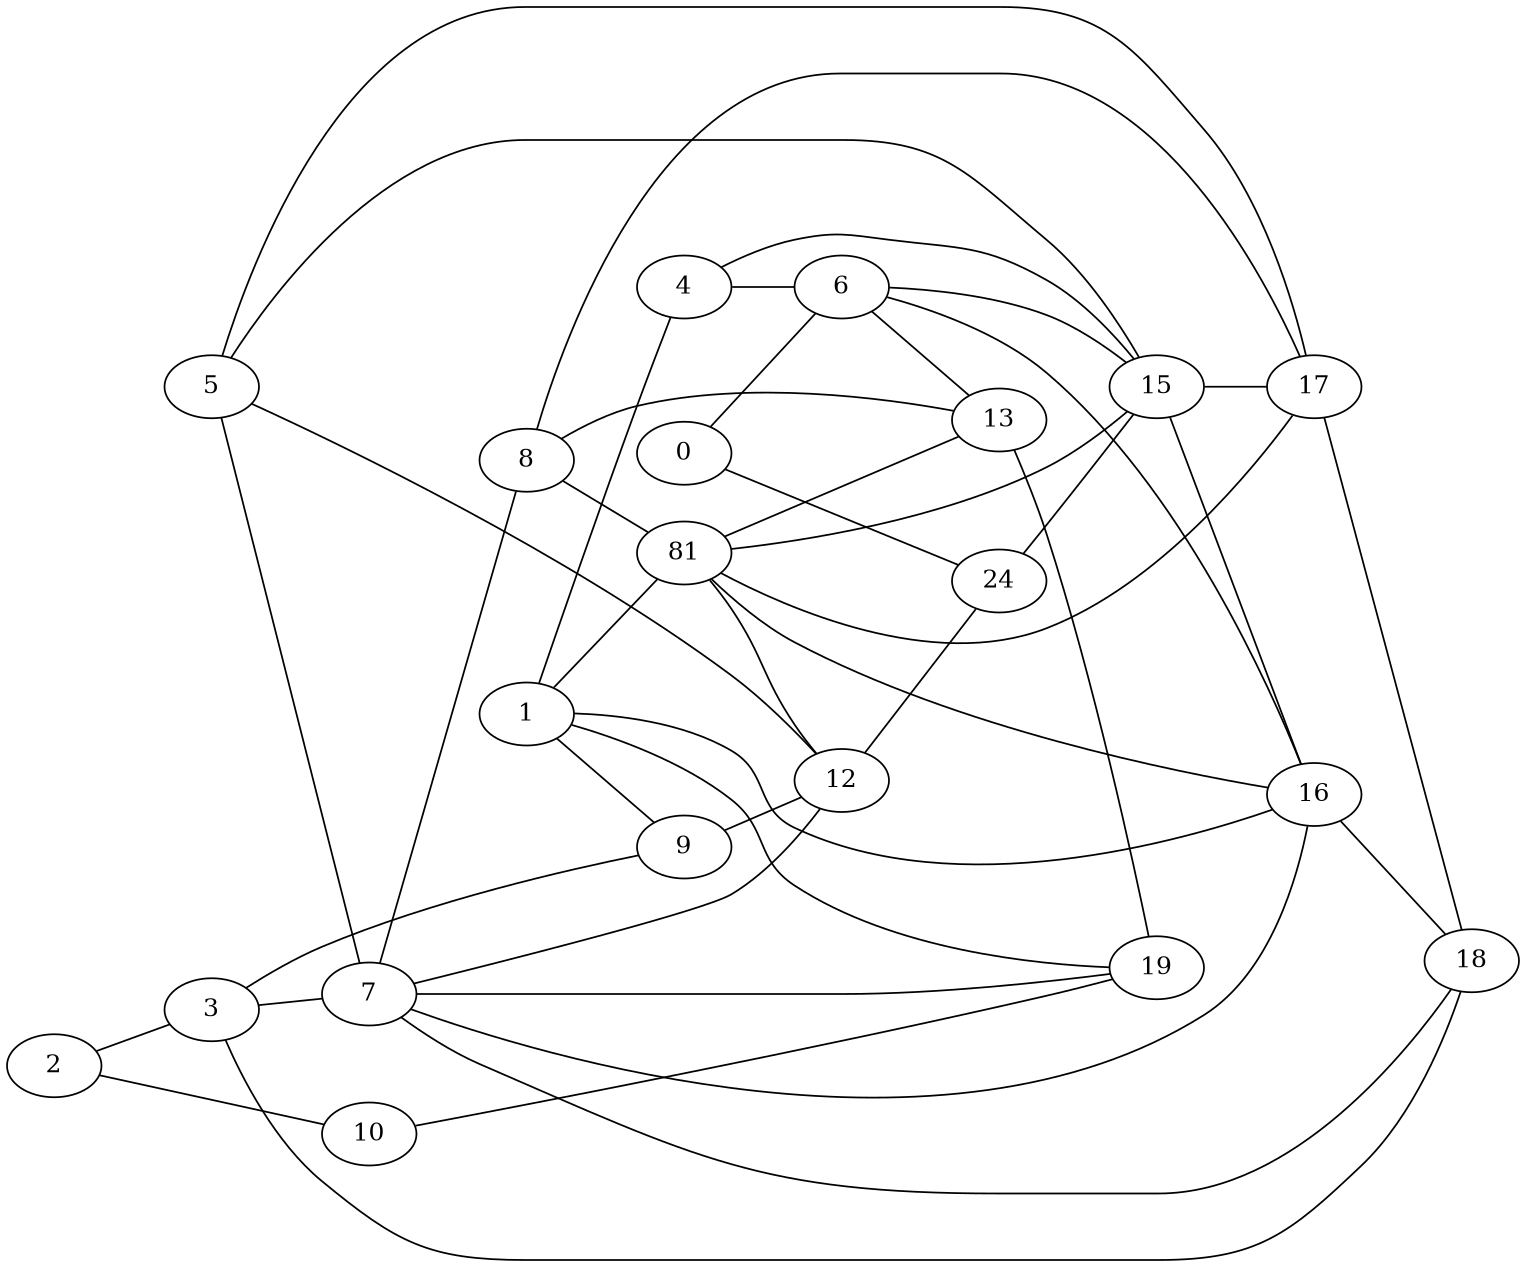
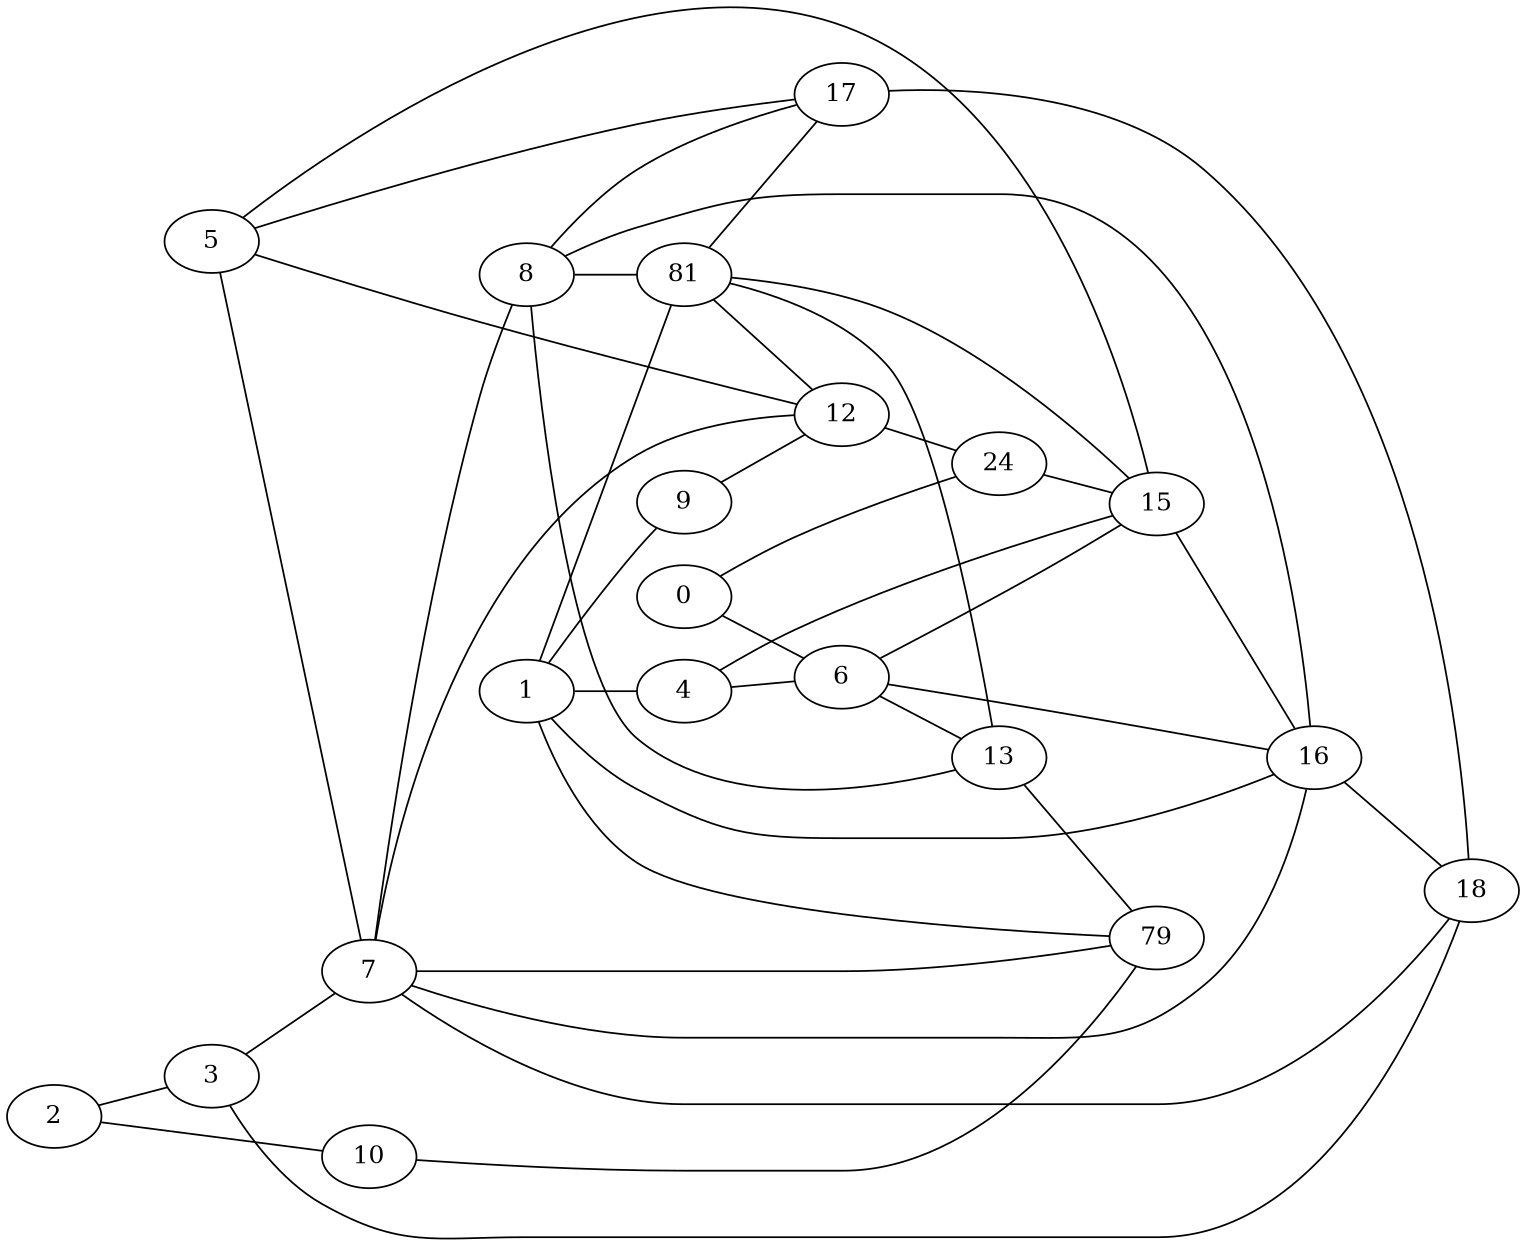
edge "15" -- "17": removed
edge "81" -- "16": now "8" -- "16"
edge "9" -- "3": removed
node "19": label "19" -> "79"
